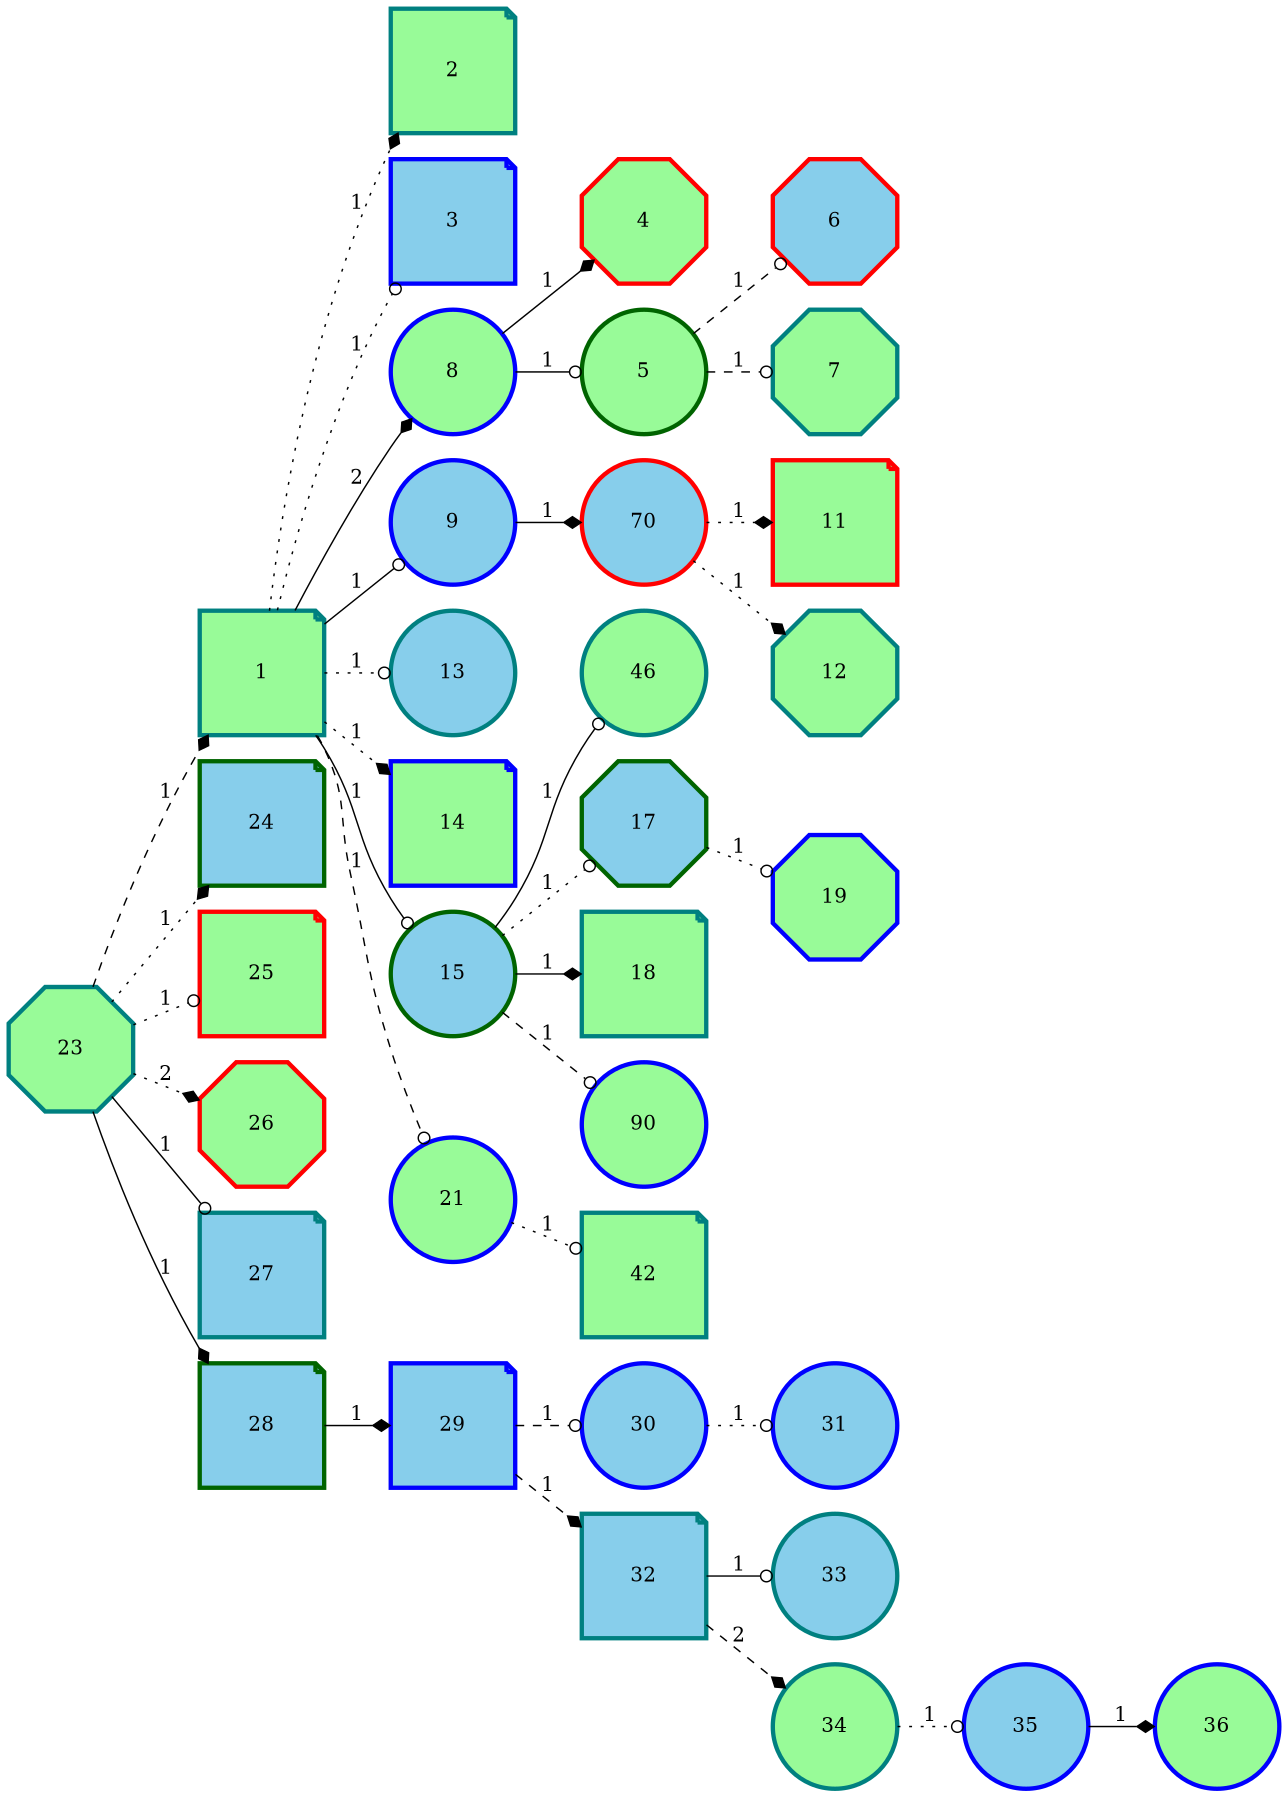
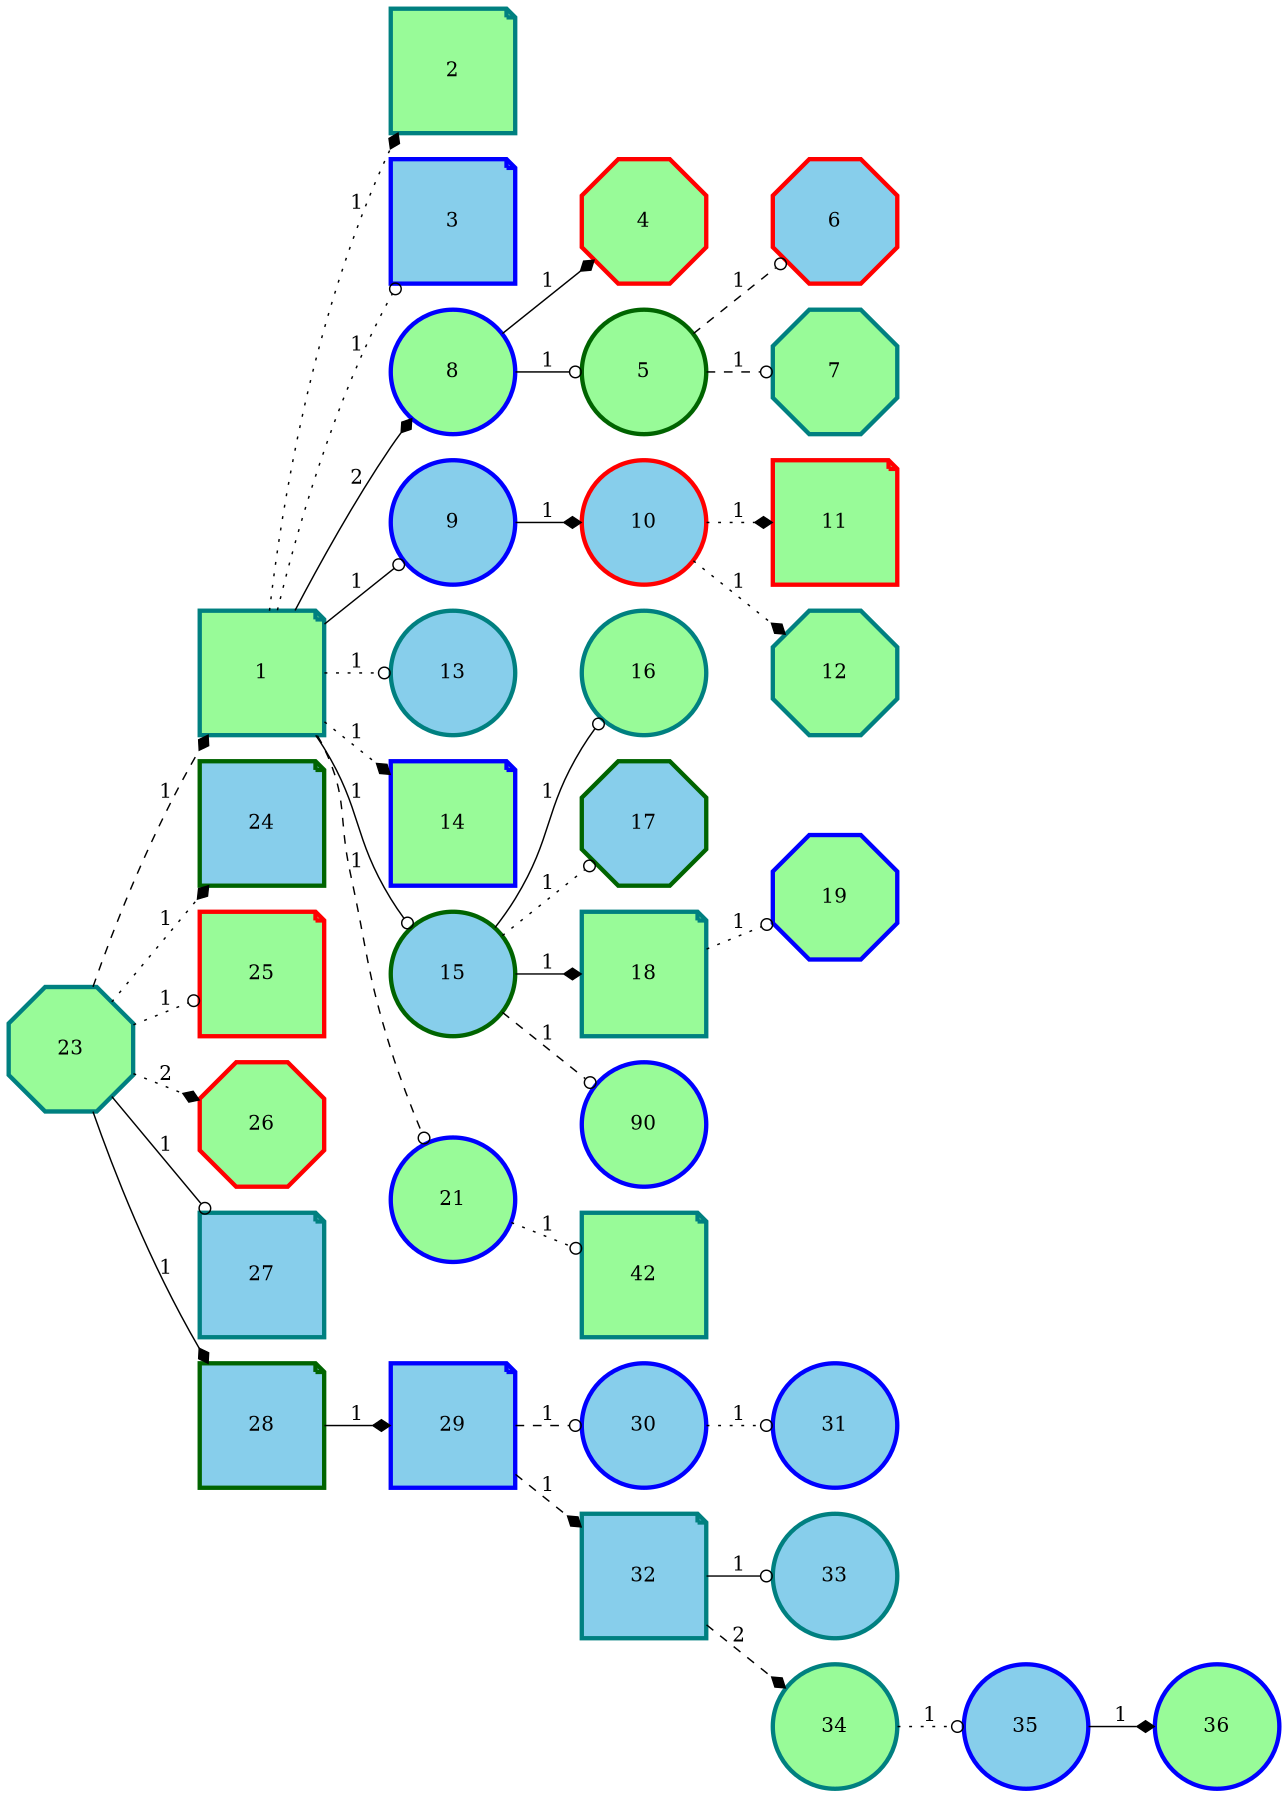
node "70": label "70" -> "10"
node "46": label "46" -> "16"
edge "17" -> "19": now "18" -> "19"
